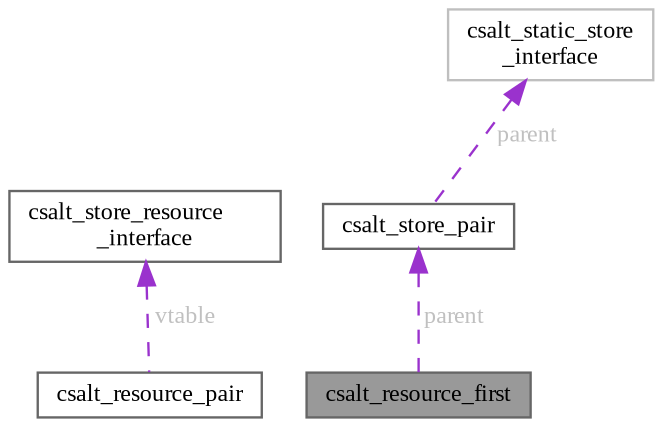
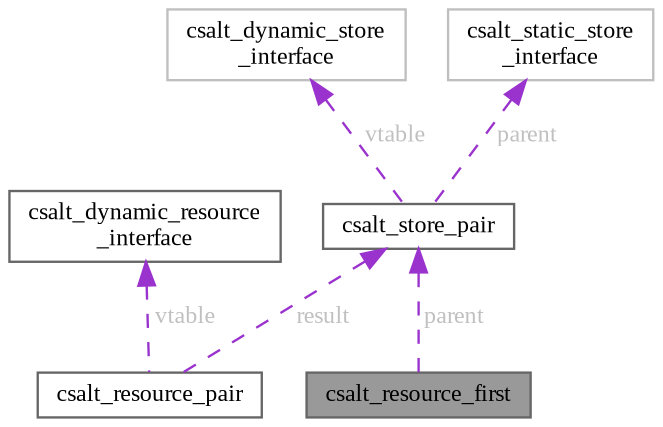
node "csalt_dynamic_store _interface": added
node "csalt_store_resource _interface": label "csalt_store_resource _interface" -> "csalt_dynamic_resource _interface"
edge "csalt_resource_pair" -> "csalt_store_pair": added, label "result"
